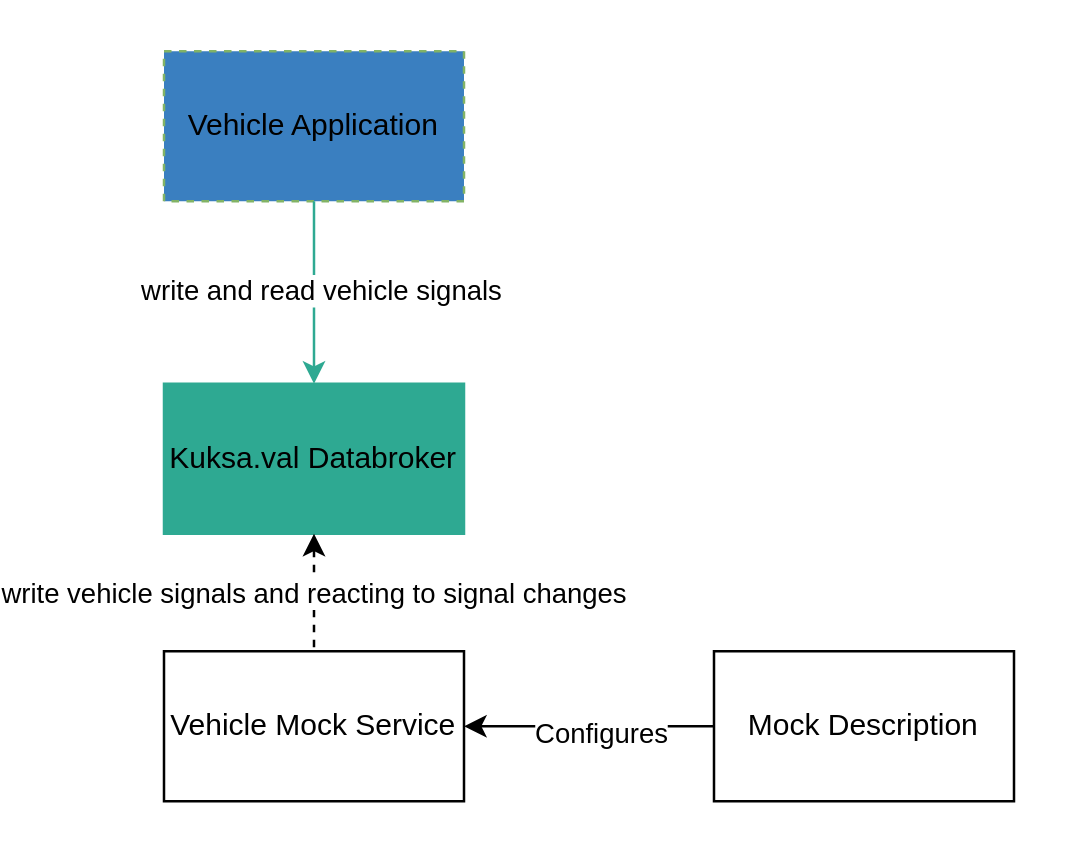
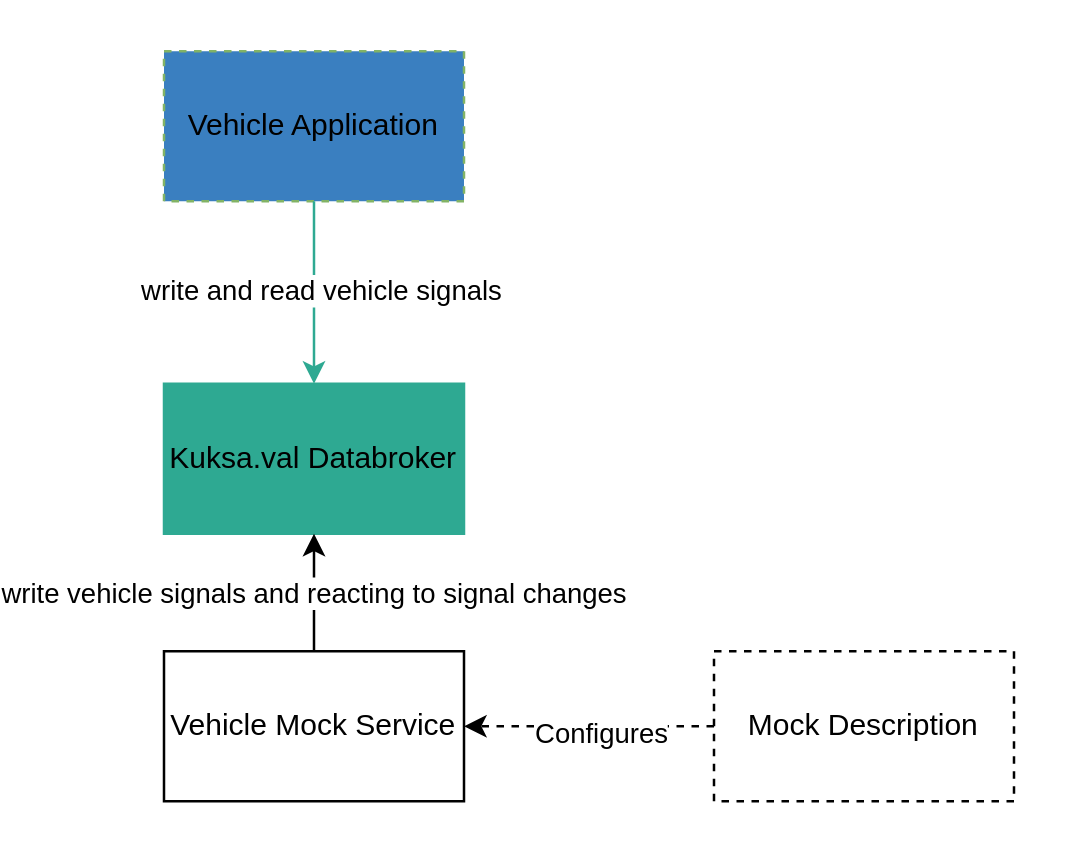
edge "Vehicle Mock Service" -> "Kuksa.val Databroker": style dashed -> solid
edge "Mock Description" -> "Vehicle Mock Service": style solid -> dashed
node "Mock Description": style solid -> dashed
